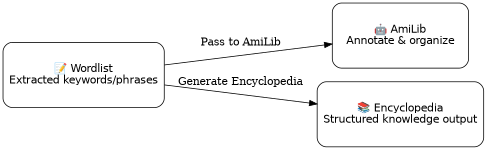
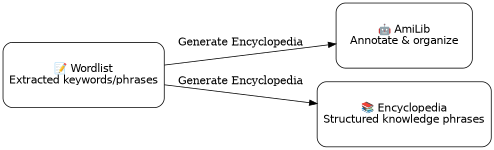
edge "📝 Wordlist Extracted keywords/phrases" -> "🤖 AmiLib Annotate & organize": label "Pass to AmiLib" -> "Generate Encyclopedia"
node "📚 Encyclopedia Structured knowledge output": label "📚 Encyclopedia Structured knowledge output" -> "📚 Encyclopedia Structured knowledge phrases"
